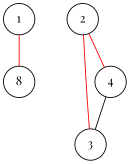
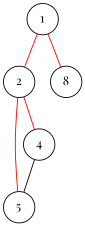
edge "1" -- "2": added
node "3": label "3" -> "5"
